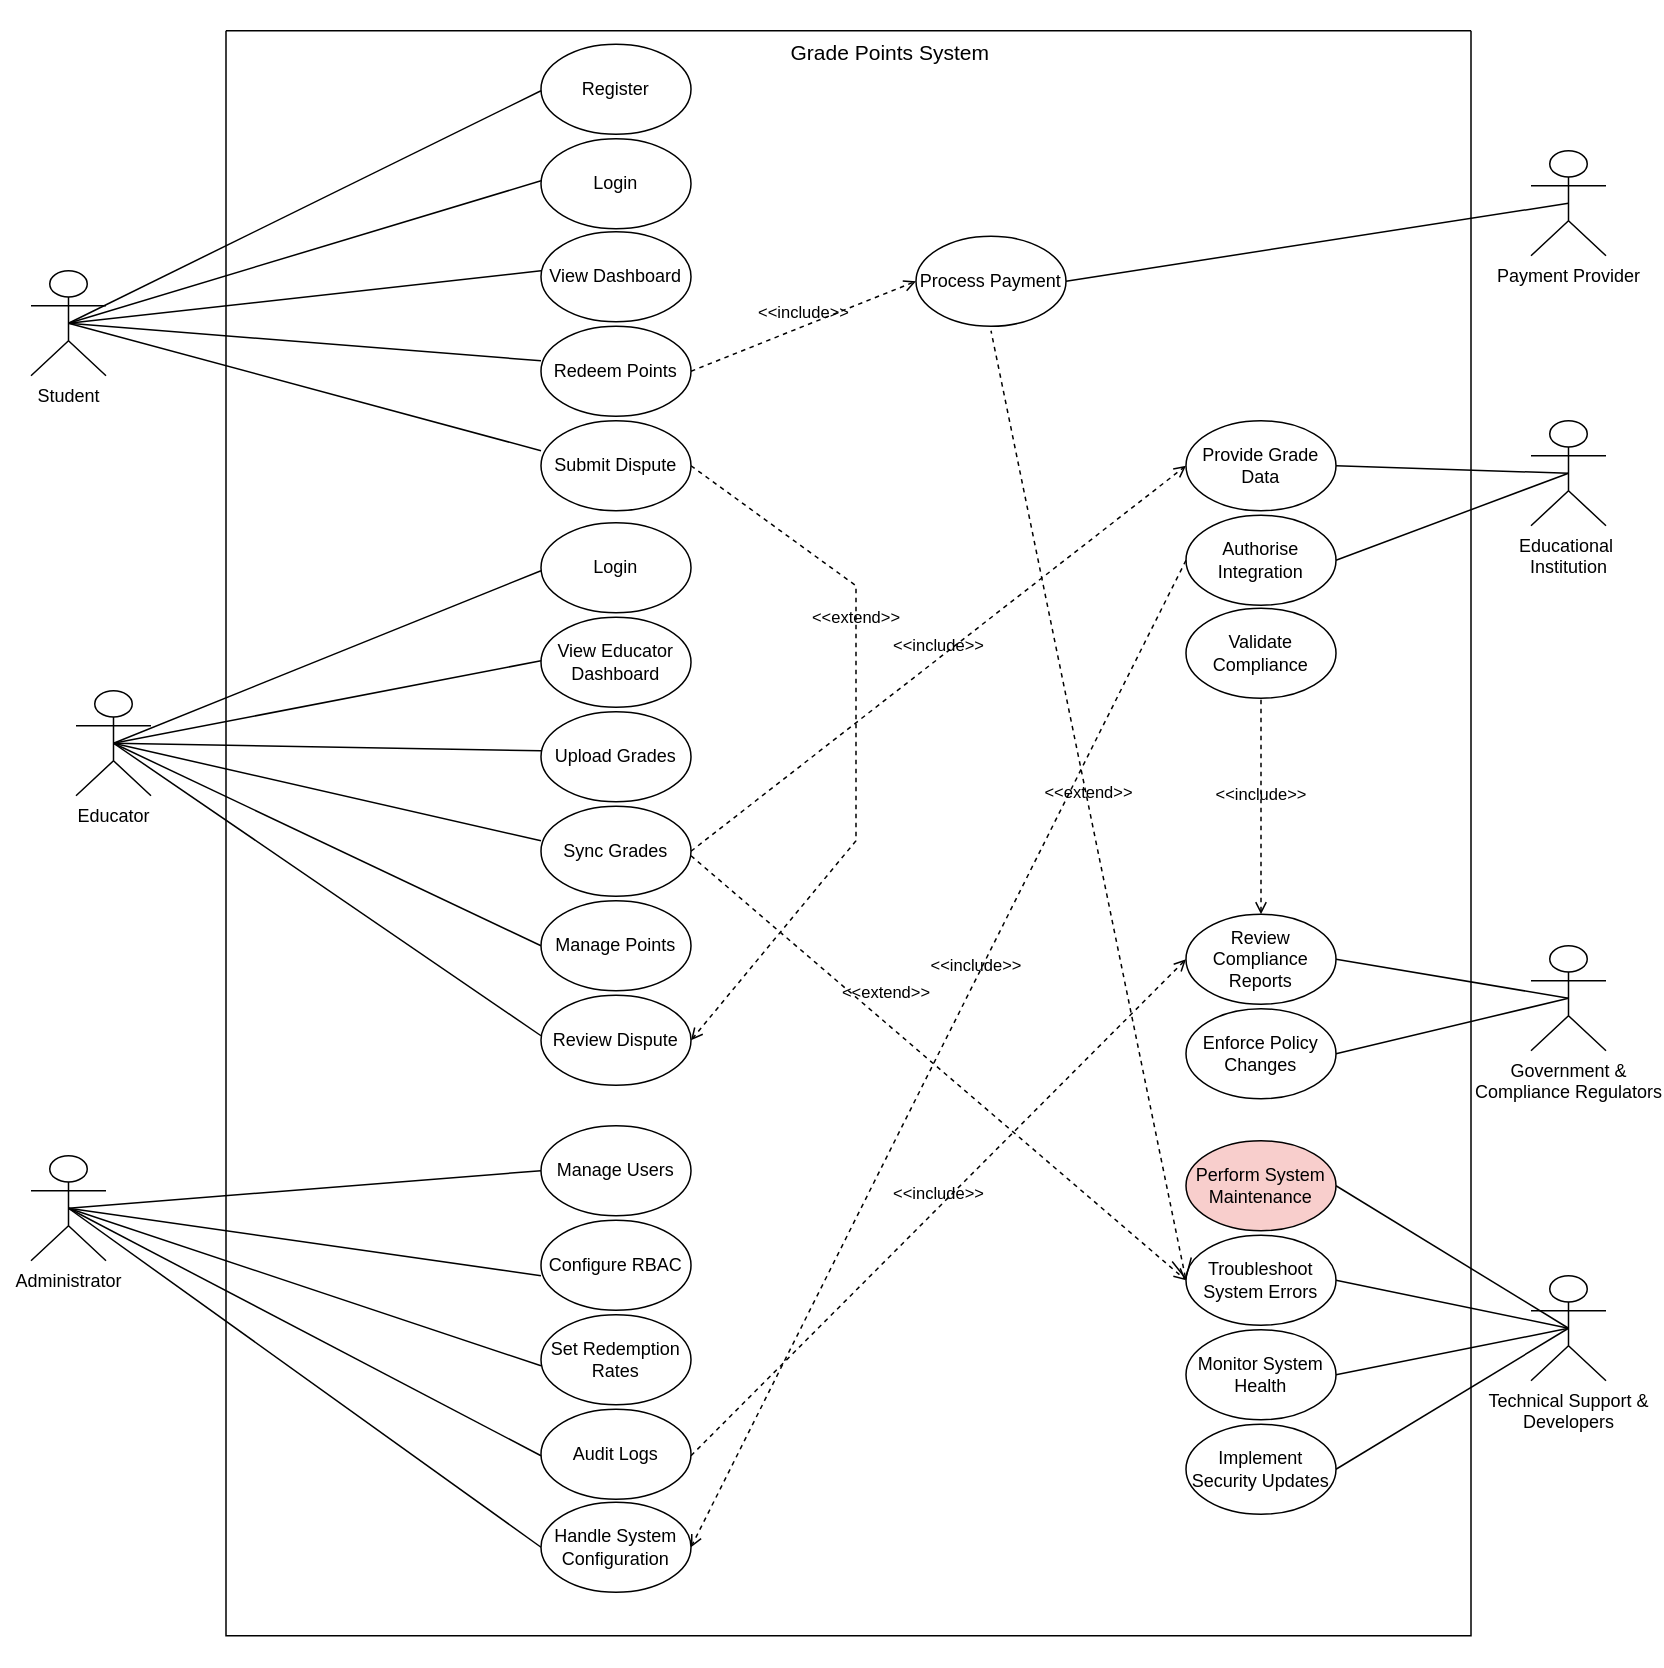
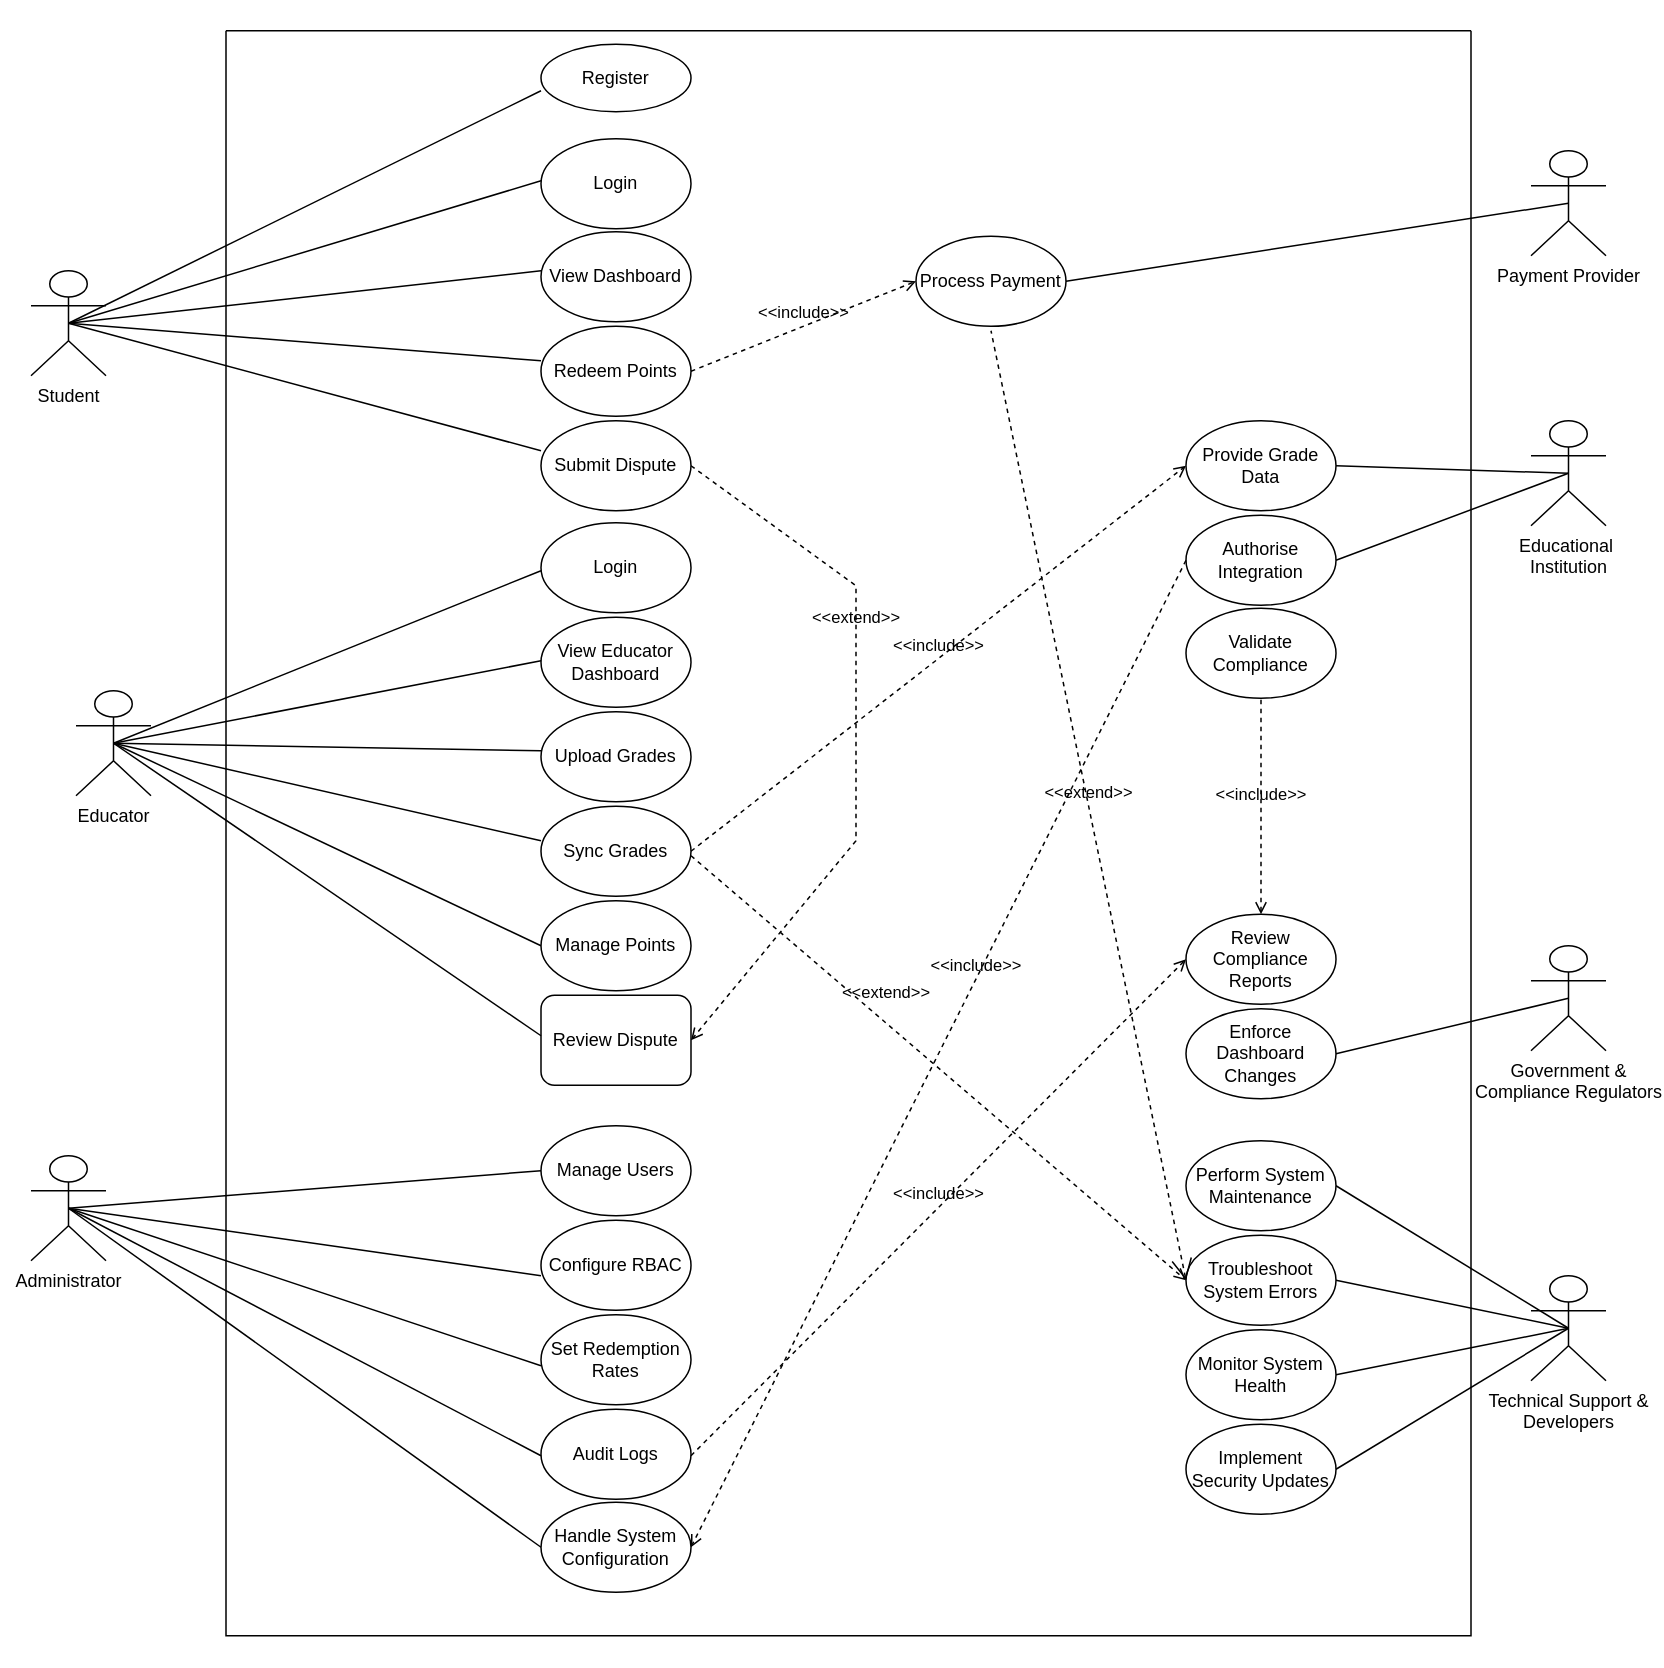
node "Grade Points System": removed
node "Register": size 150x90 -> 150x68
edge "Review Compliance Reports" -- "Government & Compliance Regulators": removed
node "Review Dispute": shape ellipse -> rounded rectangle
node "Enforce Policy Changes": label "Enforce Policy Changes" -> "Enforce Dashboard Changes"
node "Perform System Maintenance": fillcolor #f8cecc -> #ffffff
